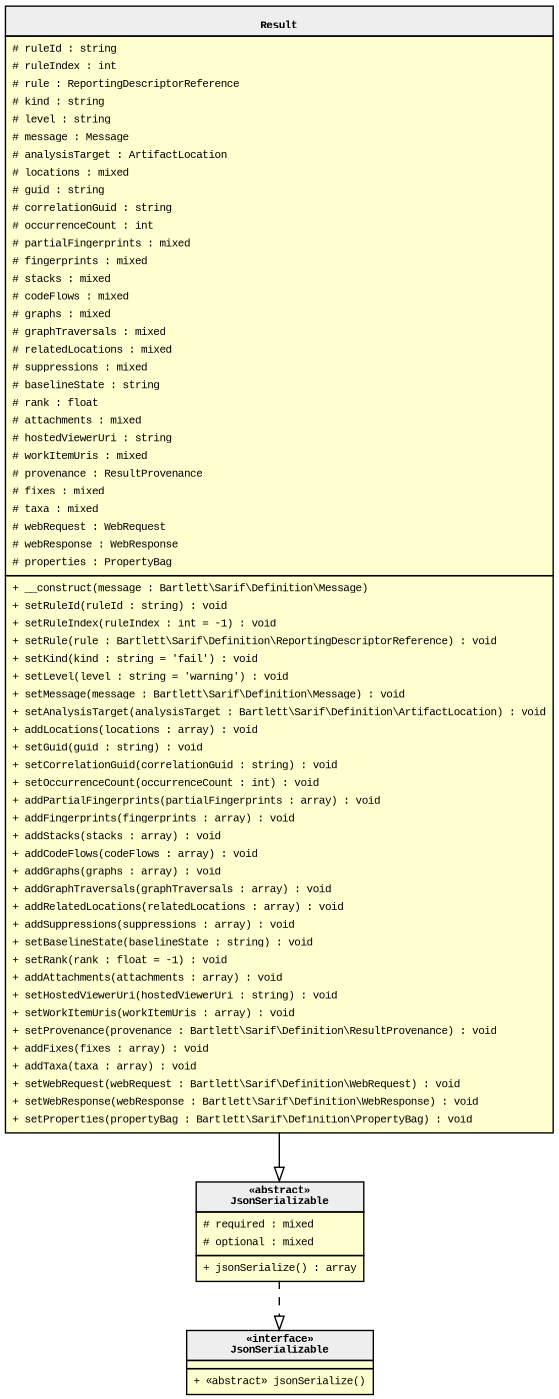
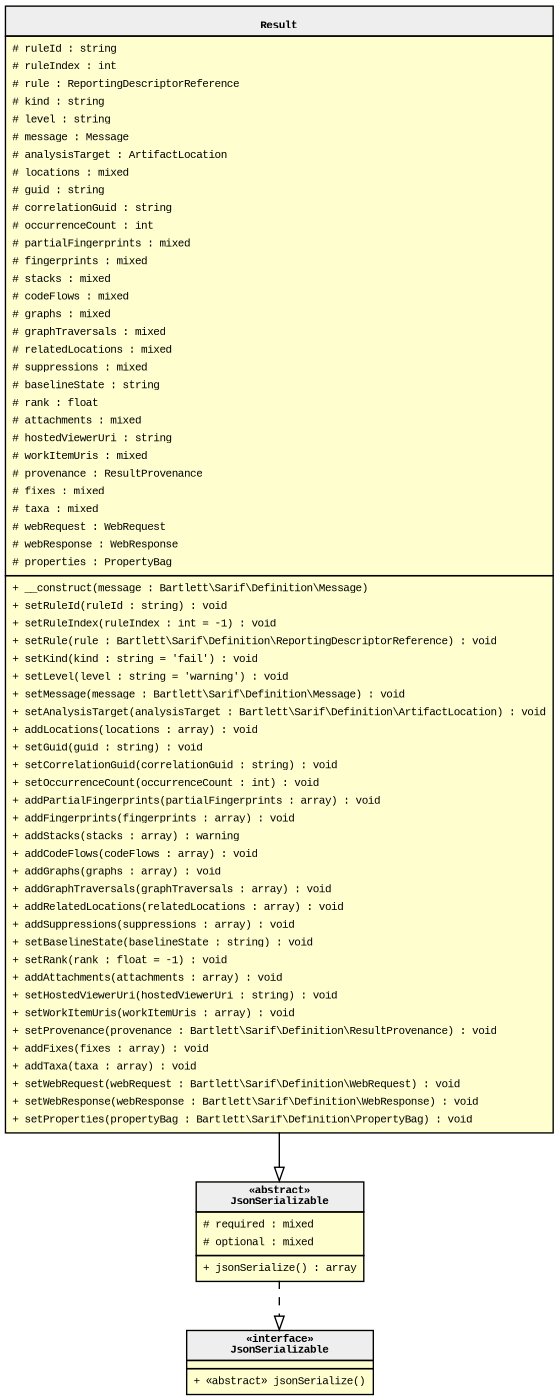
node "Result": text "+ addStacks(stacks : array) : void" -> "+ addStacks(stacks : array) : warning"
